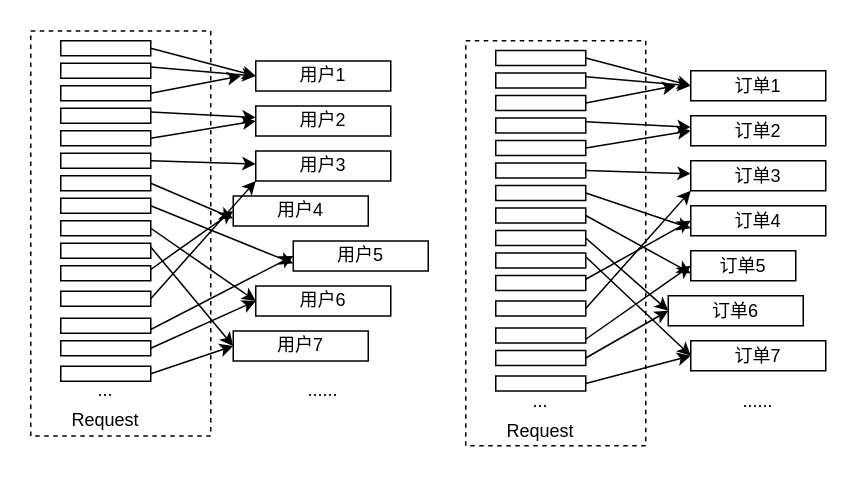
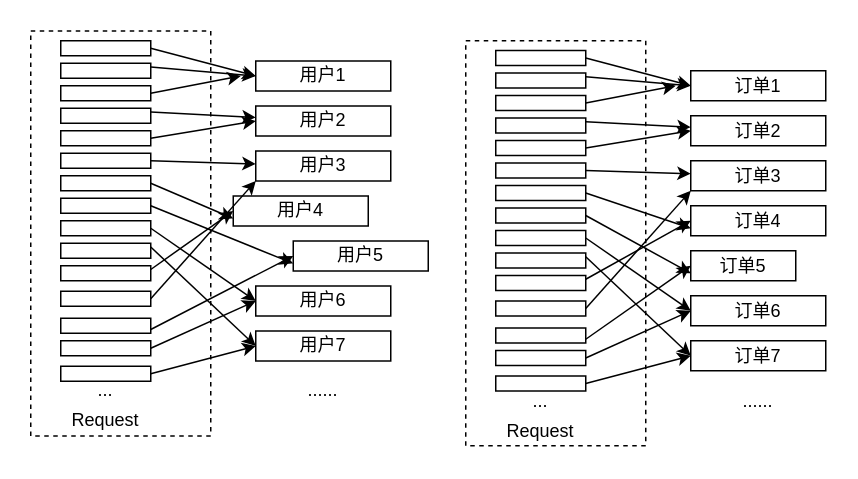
node "订单6": moved (736, 311) -> (758, 311)
node "用户7": moved (301, 346) -> (323, 346)
